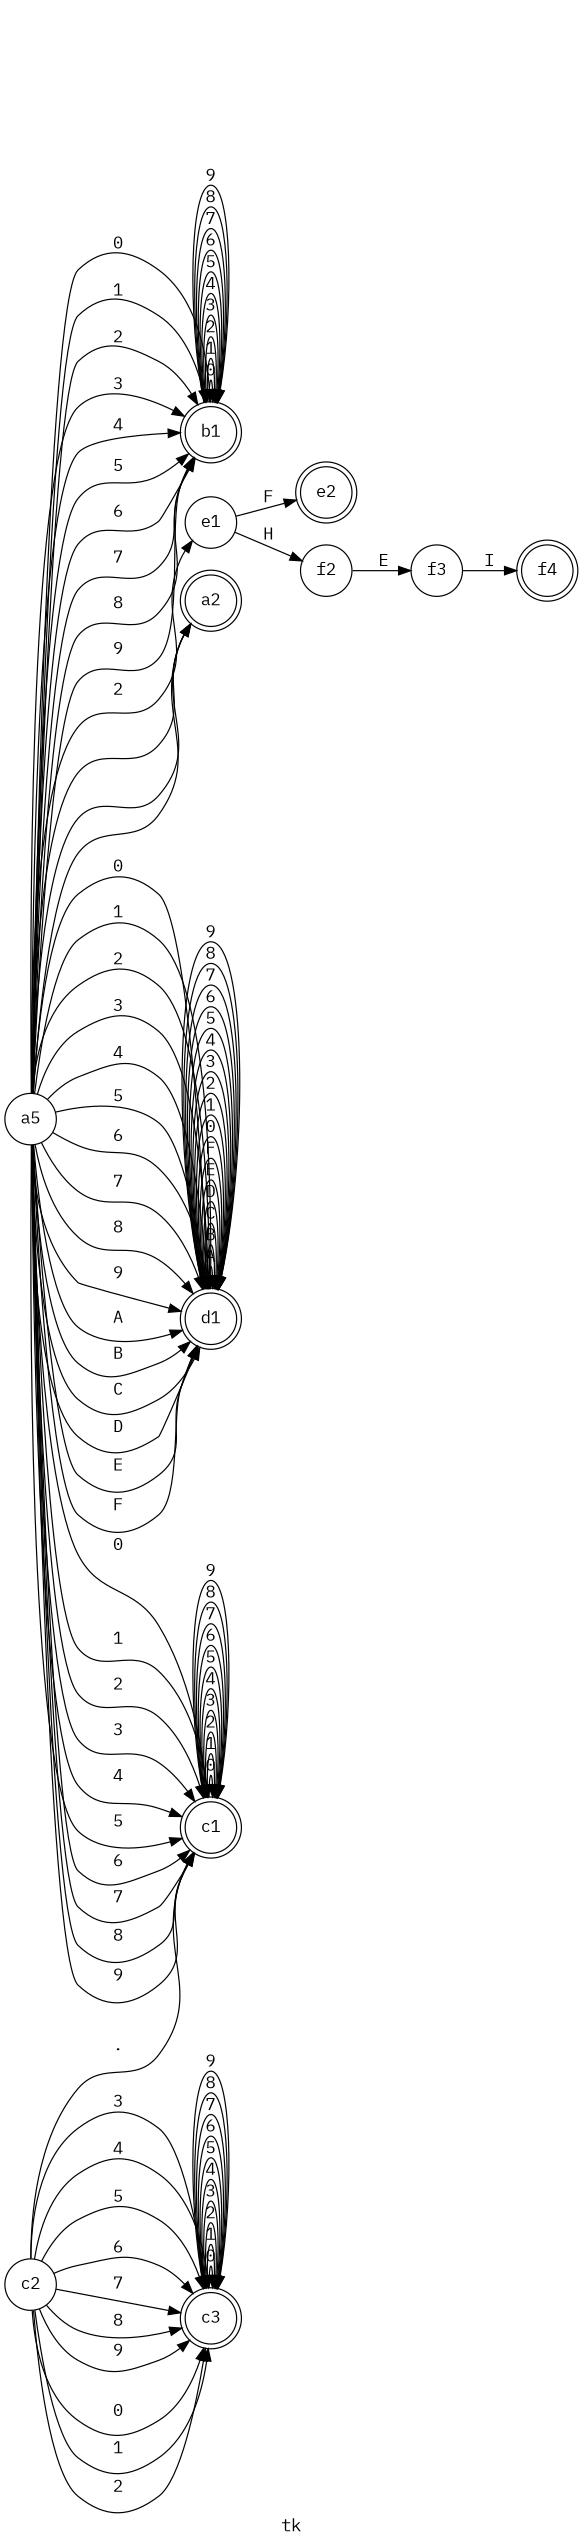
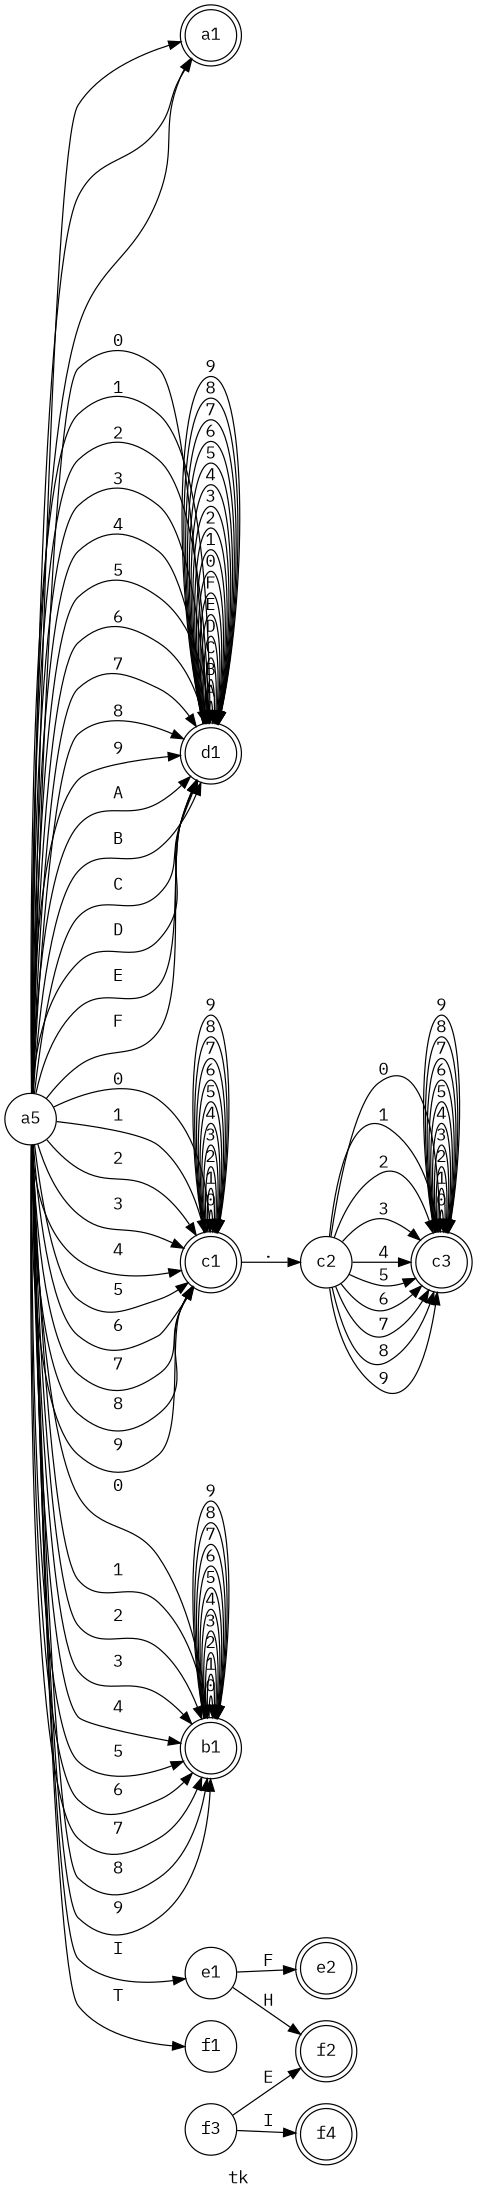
node "f2": shape circle -> doublecircle
edge "f2" -> "f3": reversed
node "a2": label "a2" -> "a1"
edge "a5" -> "e1": label "2" -> "I"
node "f1": added
edge "c2" -> "c1": reversed
